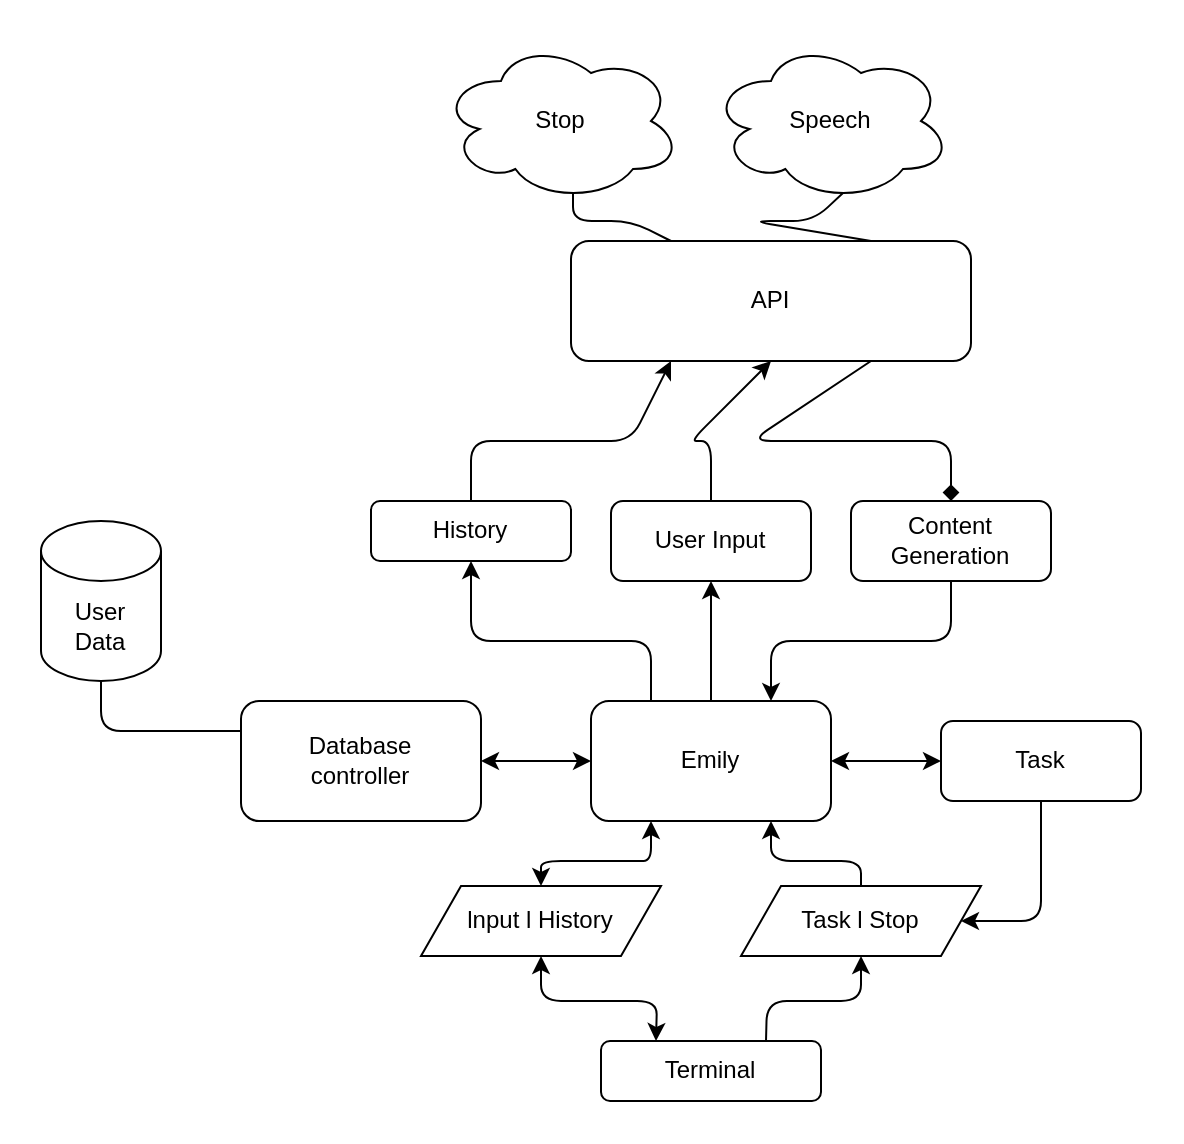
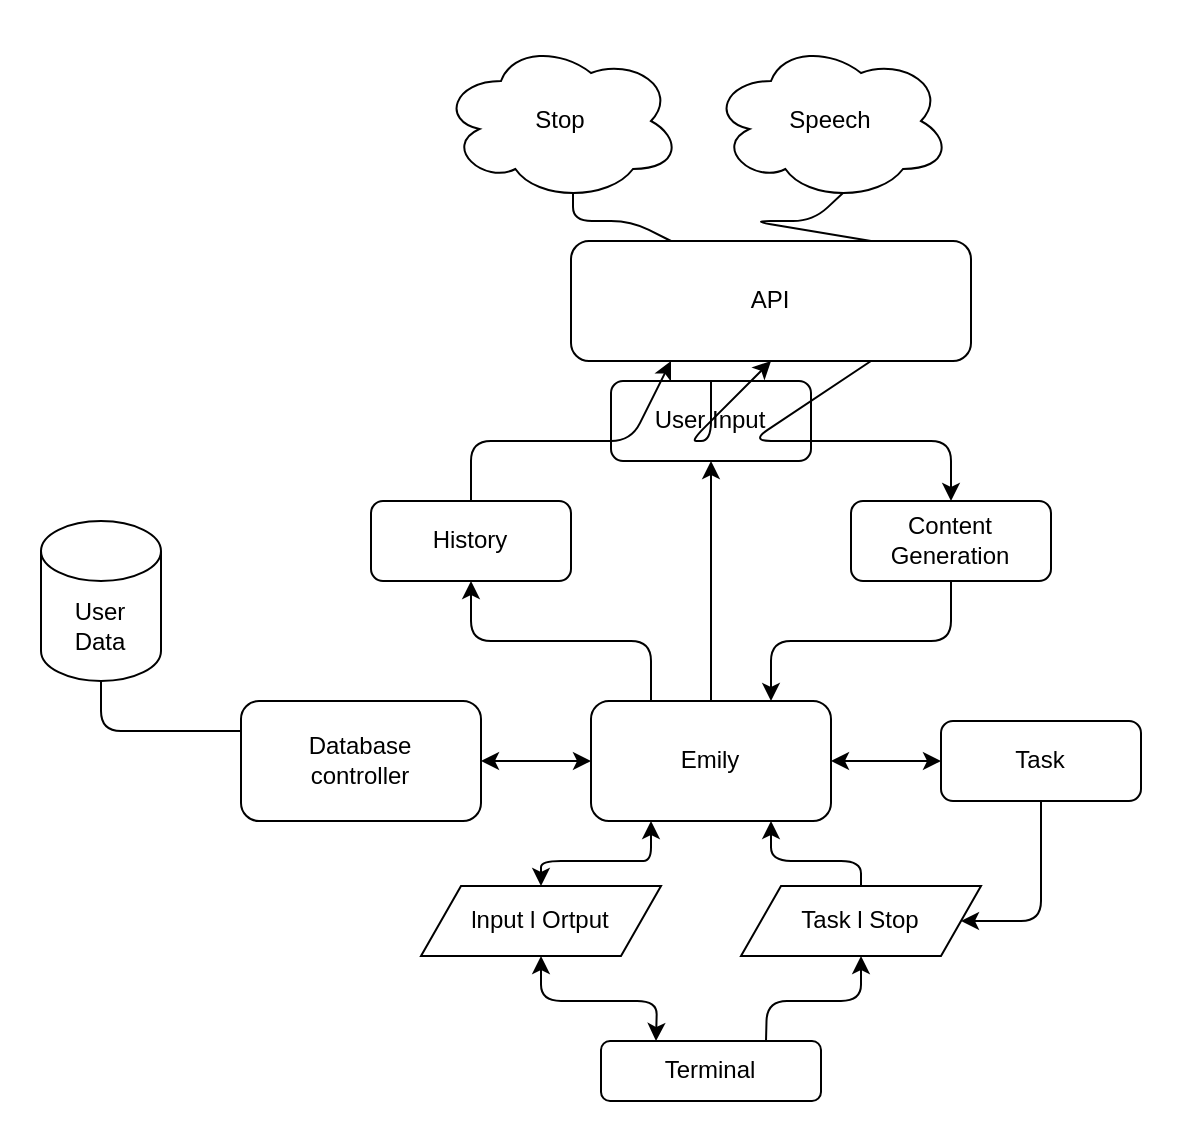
edge "API" -> "Content Generation": arrowhead diamond -> classic
node "History": size 200x60 -> 200x80
node "User Input": moved (711, 541) -> (711, 421)
node "lnput l History": label "lnput l History" -> "lnput l Ortput"
